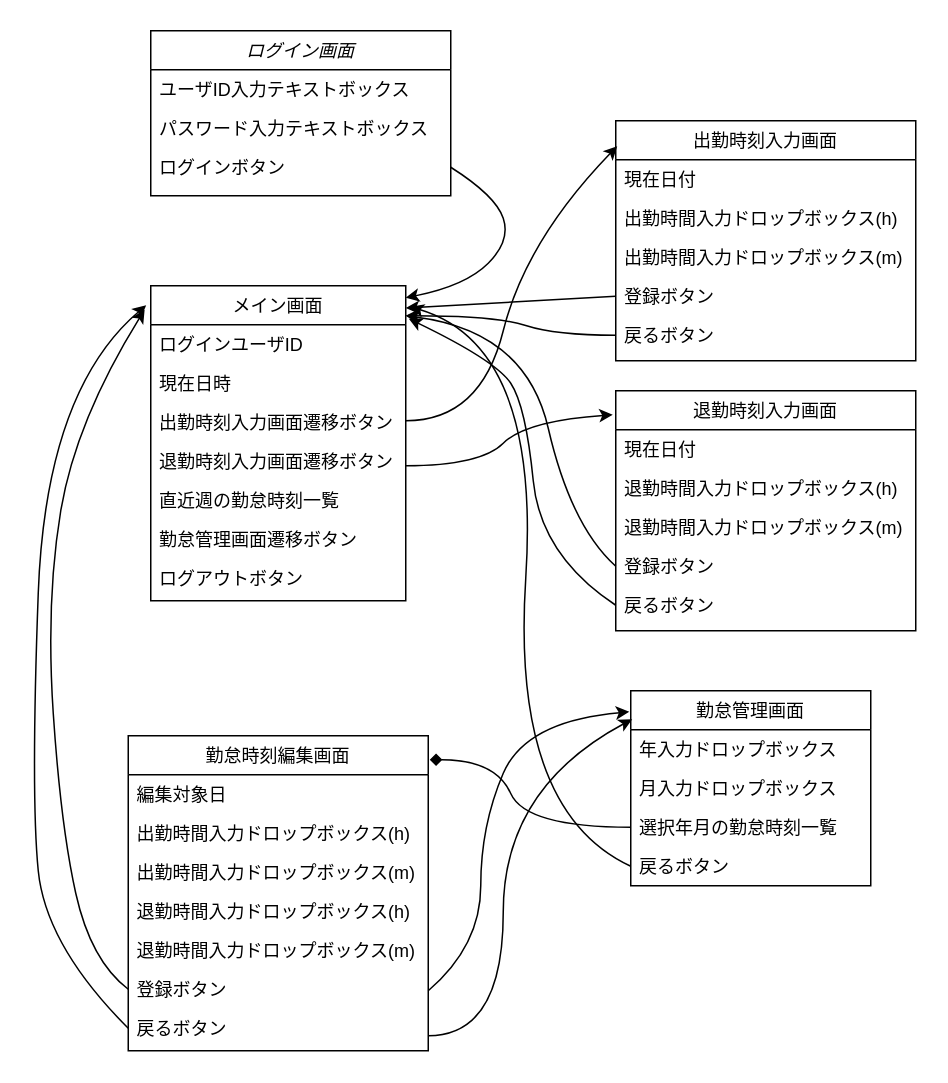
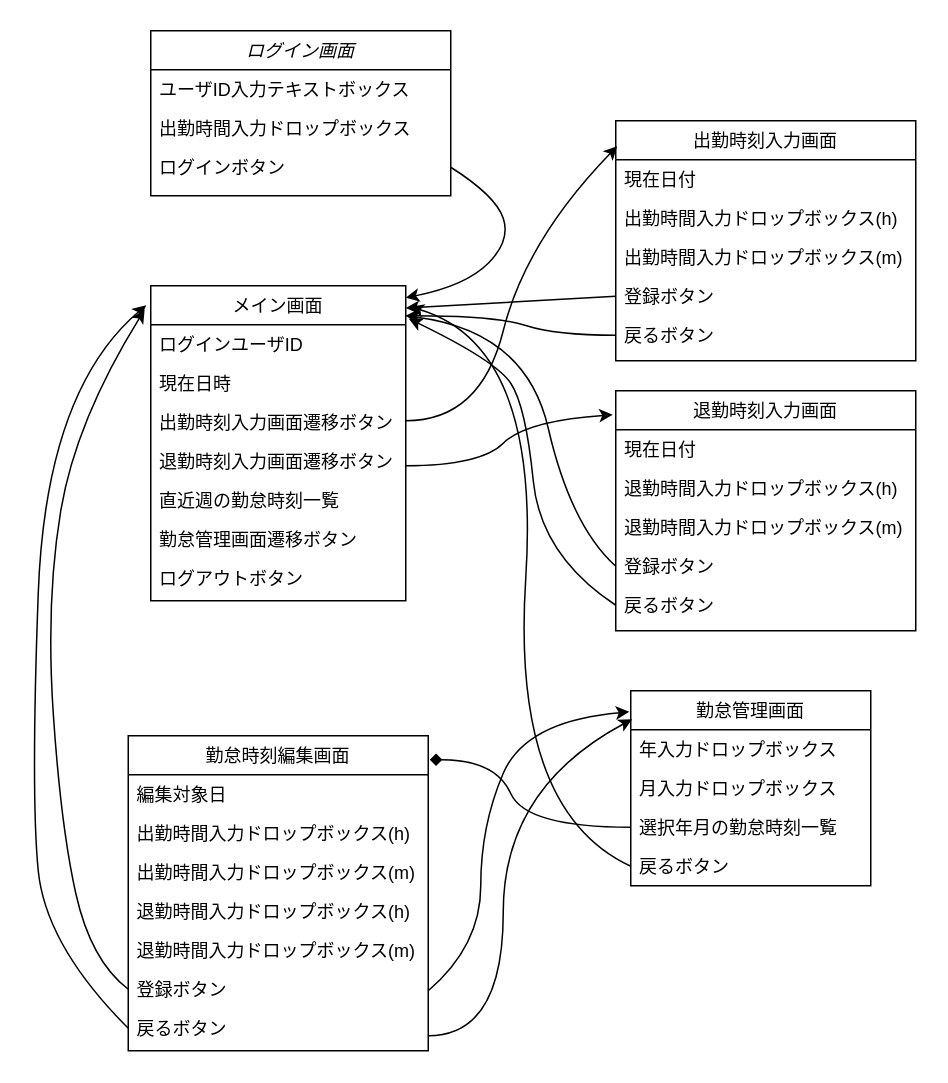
node "パスワード入力テキストボックス": label "パスワード入力テキストボックス" -> "出勤時間入力ドロップボックス"
